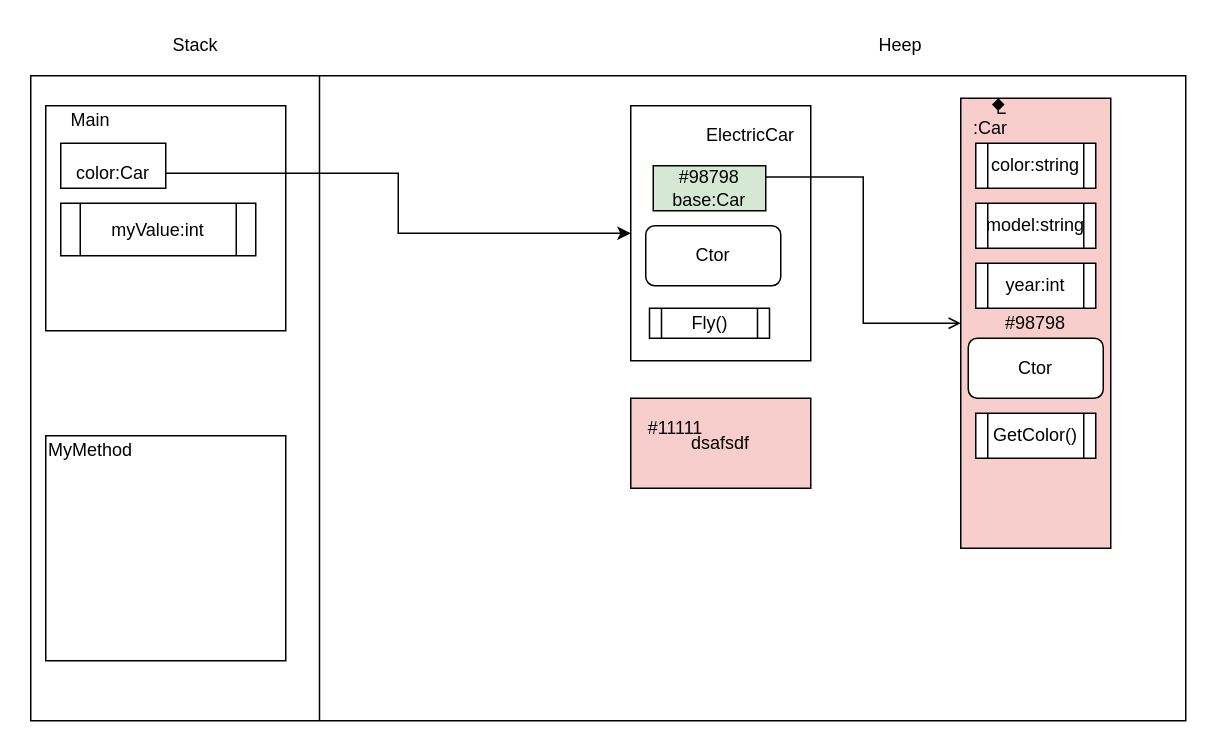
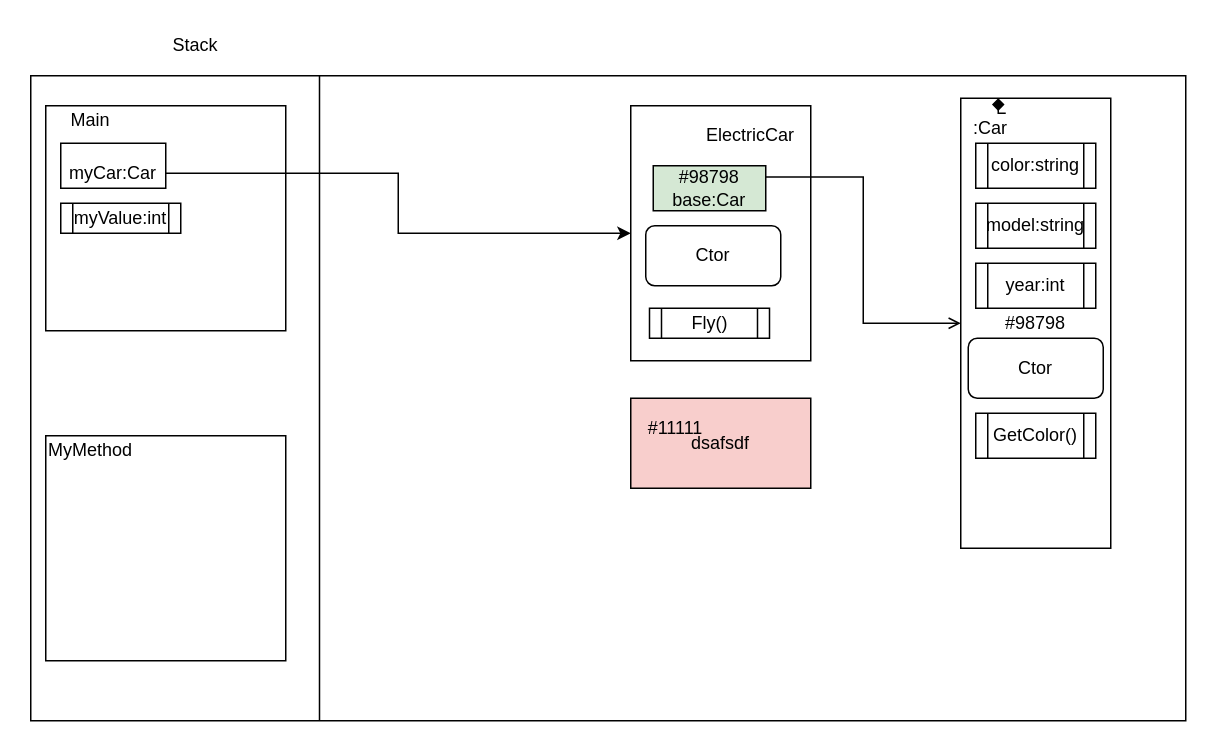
node "Heep": removed
node "color:Car": label "color:Car" -> "myCar:Car"
node "myValue:int": size 195x53 -> 120x30
node "#98798": fillcolor #f8cecc -> #ffffff
